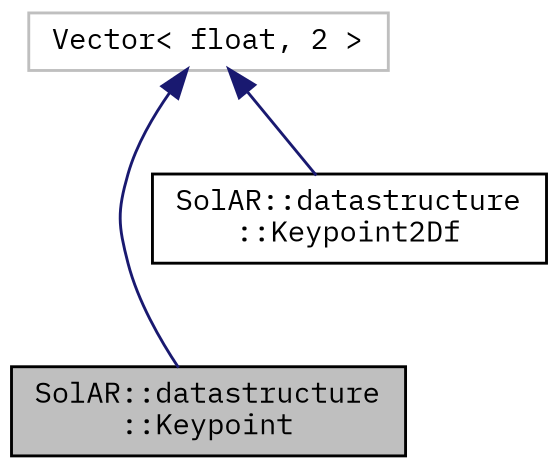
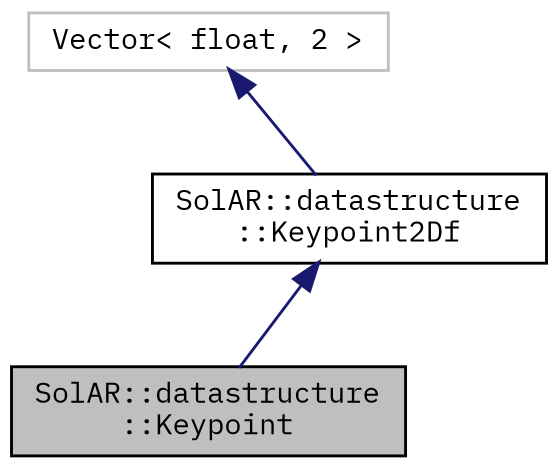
edge "SolAR::datastructure ::Keypoint" -> "Vector< float, 2 >": now "SolAR::datastructure ::Keypoint" -> "SolAR::datastructure ::Keypoint2Df"
